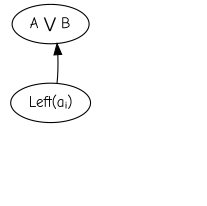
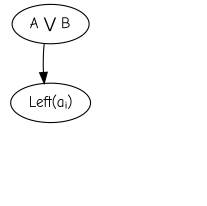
edge "Left(aᵢ)" -> "A ⋁ B": reversed
